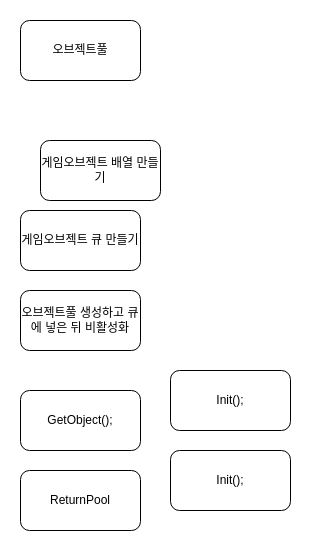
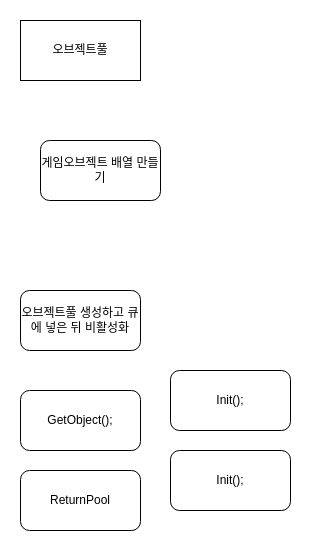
node "오브젝트풀": shape rounded rectangle -> rectangle
node "게임오브젝트 큐 만들기": removed
